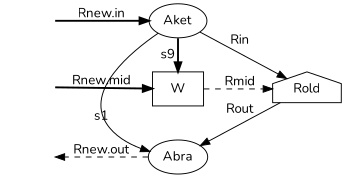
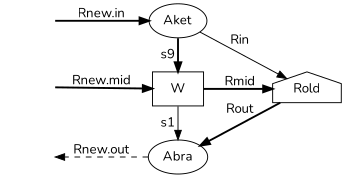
edge "W" -> "Rold": style dashed -> bold
edge "Aket" -> "Abra": now "W" -> "Abra"
edge "Rold" -> "Abra": style solid -> bold
